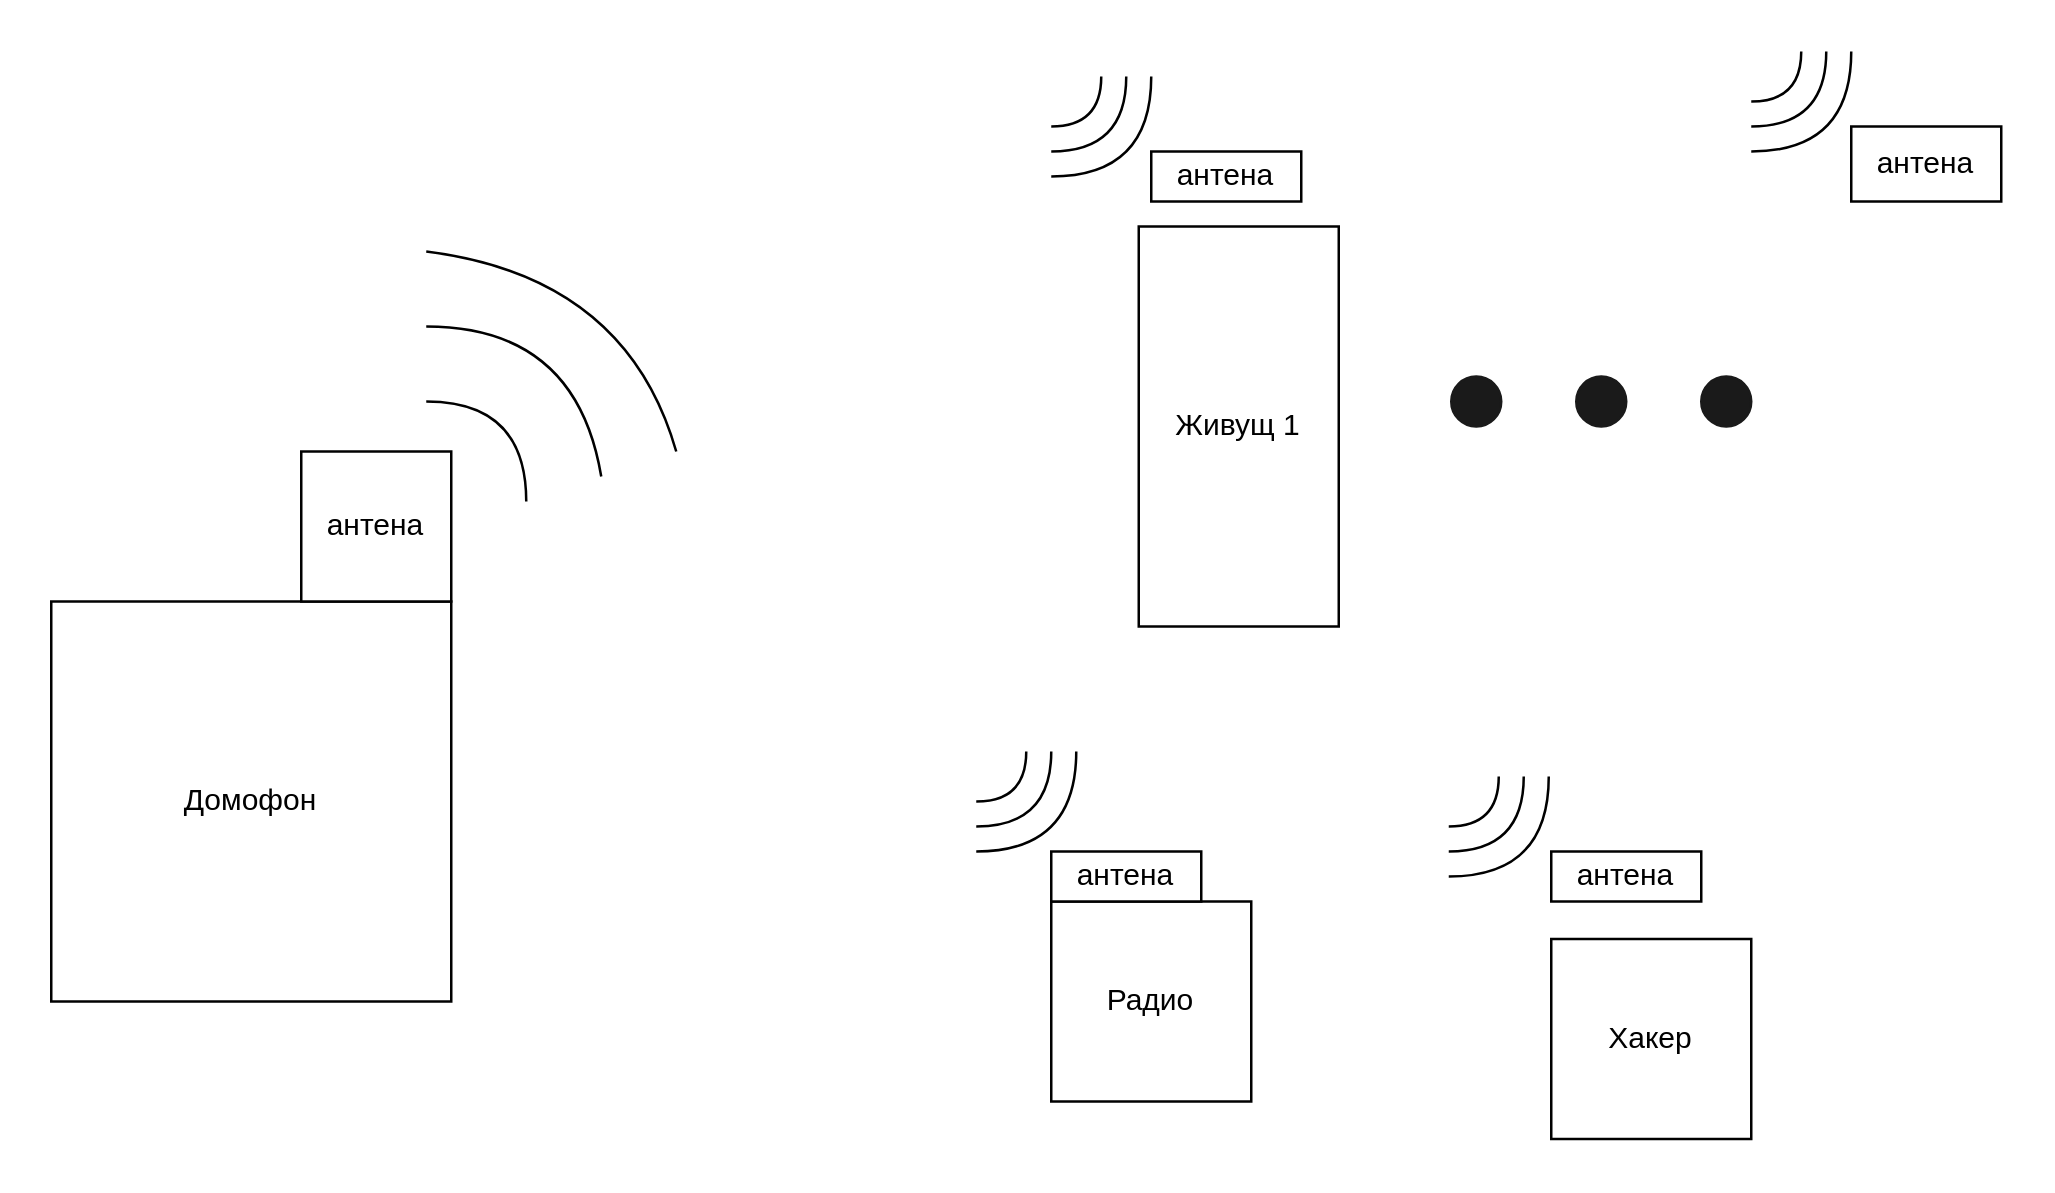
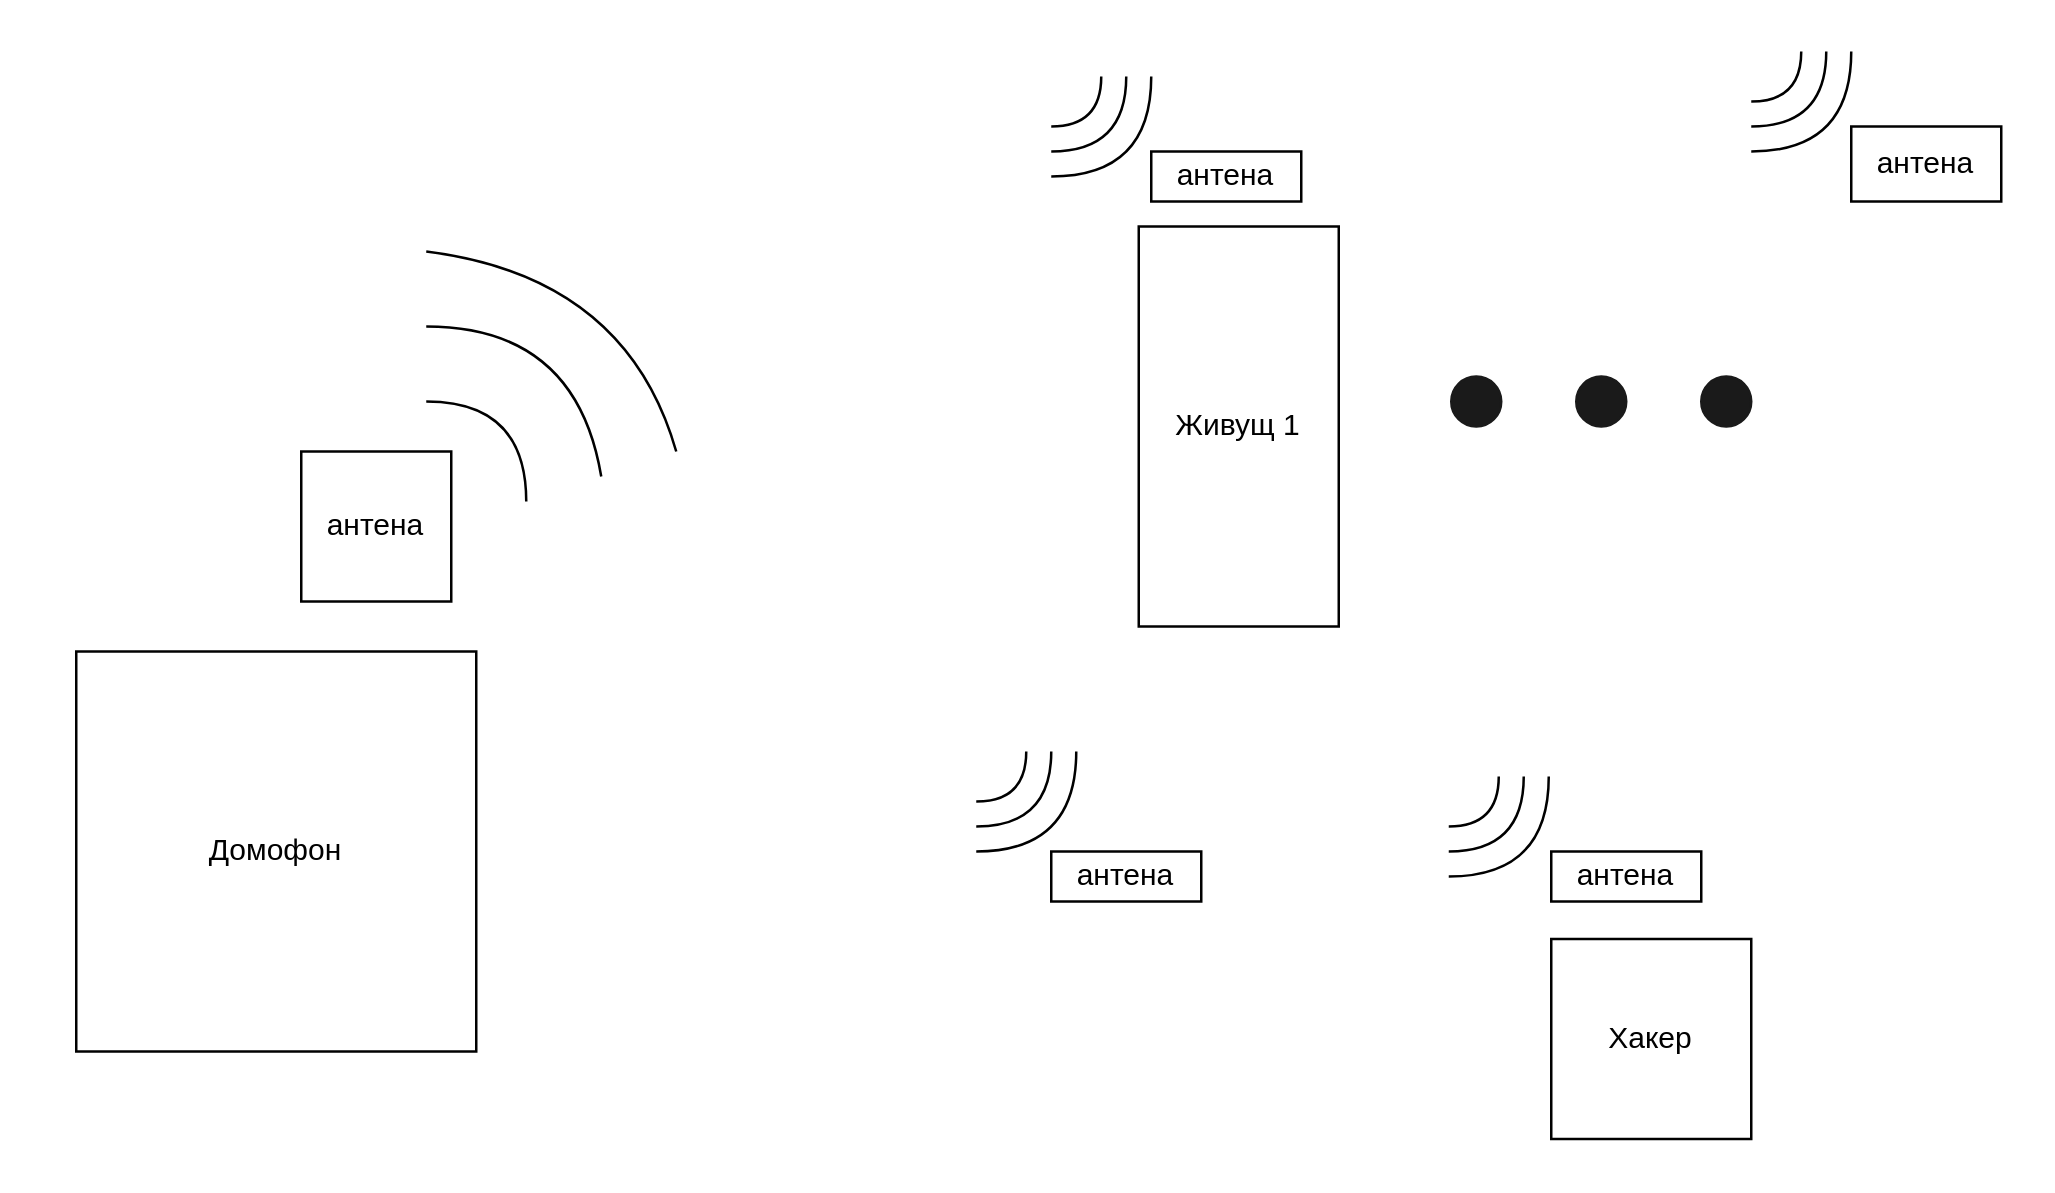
node "Домофон": moved (251, 801) -> (276, 851)
node "Радио": removed
